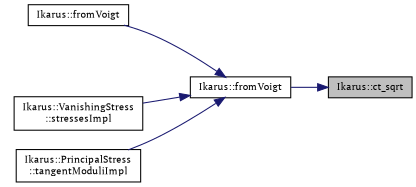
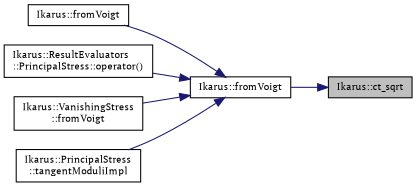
node "Ikarus::ResultEvaluators ::PrincipalStress::operator()": added
node "Ikarus::VanishingStress ::stressesImpl": label "Ikarus::VanishingStress ::stressesImpl" -> "Ikarus::VanishingStress ::fromVoigt"
